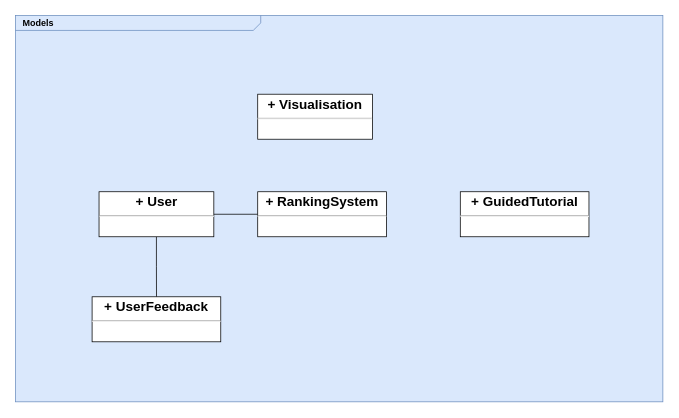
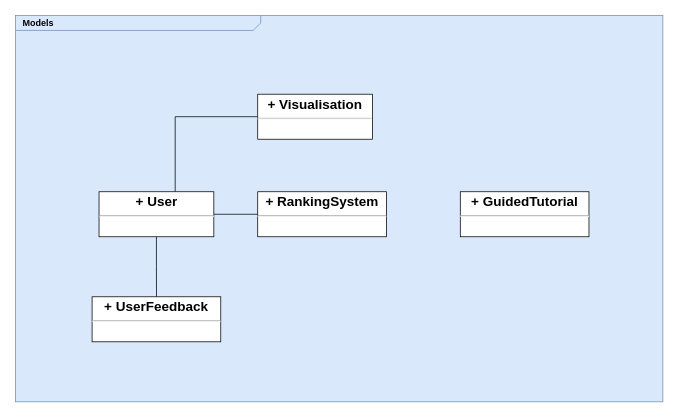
edge "+ Visualisation" -- "+ User": added
